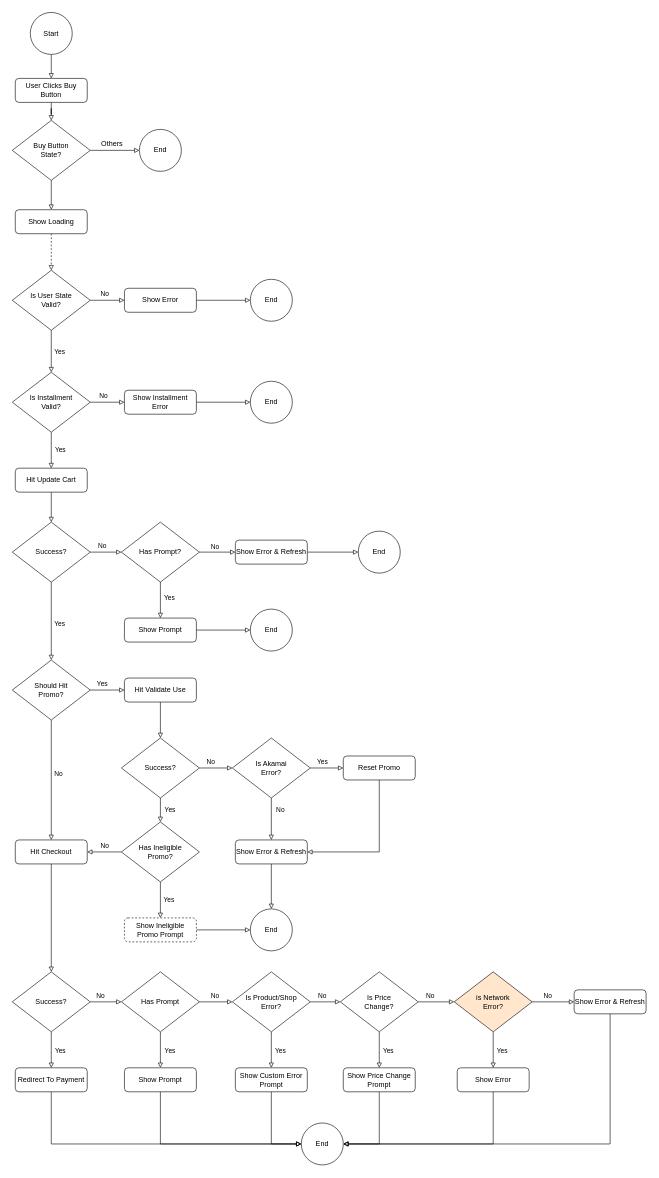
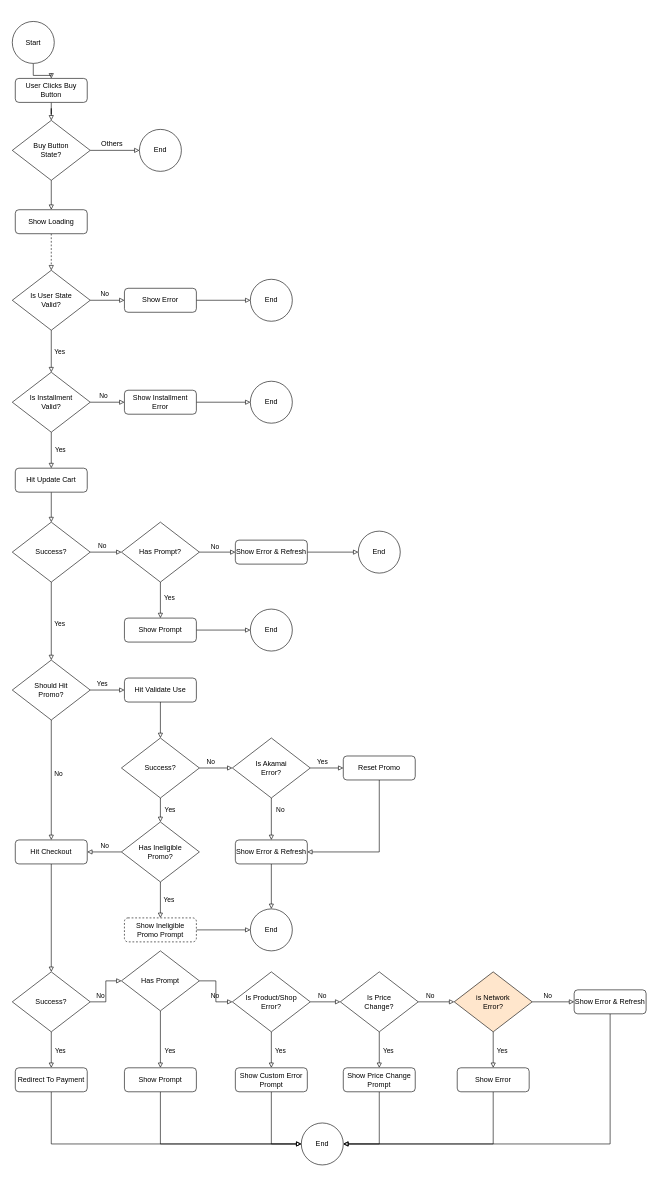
node "Start": moved (51, 33) -> (33, 42)
node "Has Prompt": moved (161, 1002) -> (161, 981)
